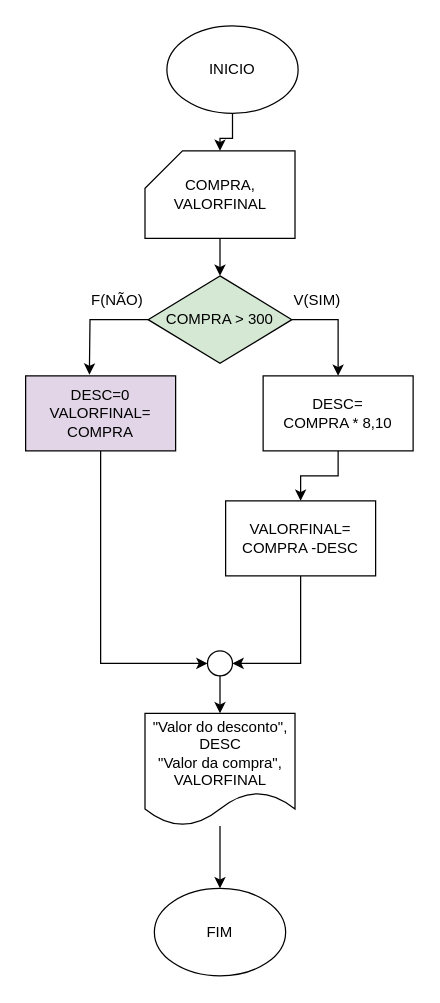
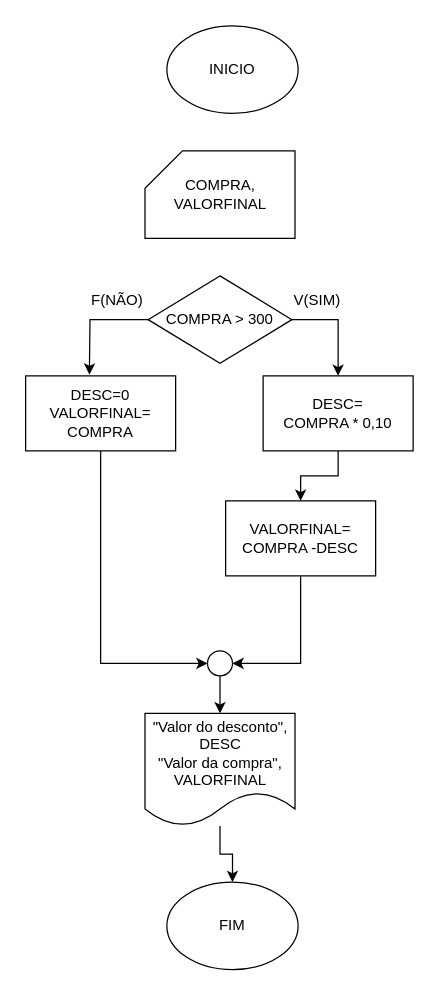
edge "INICIO" -> "COMPRA, VALORFINAL": removed
edge "COMPRA, VALORFINAL" -> "COMPRA > 300": removed
node "COMPRA > 300": fillcolor #d5e8d4 -> #ffffff
node "DESC=0 VALORFINAL= COMPRA": fillcolor #e1d5e7 -> #ffffff
node "DESC= COMPRA * 8,10": label "DESC= COMPRA * 8,10" -> "DESC= COMPRA * 0,10"
node "FIM": moved (220, 932) -> (233, 926)
